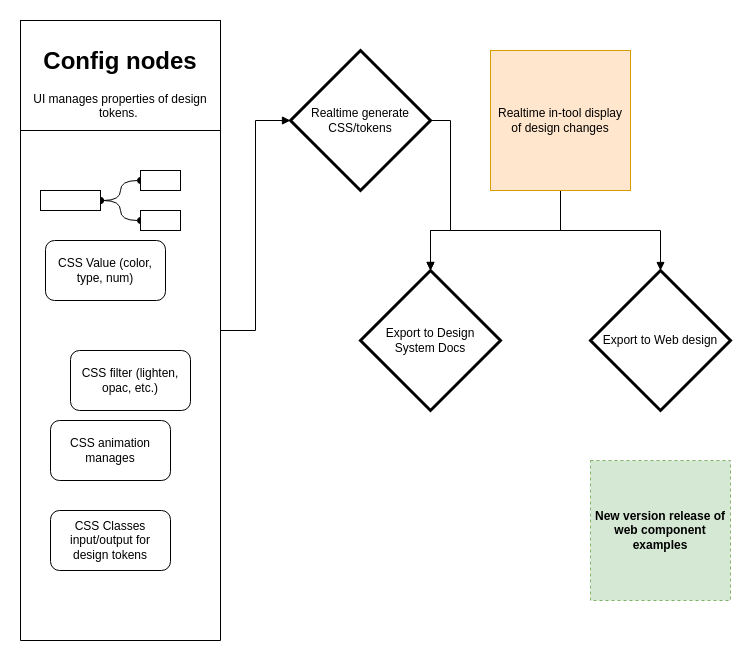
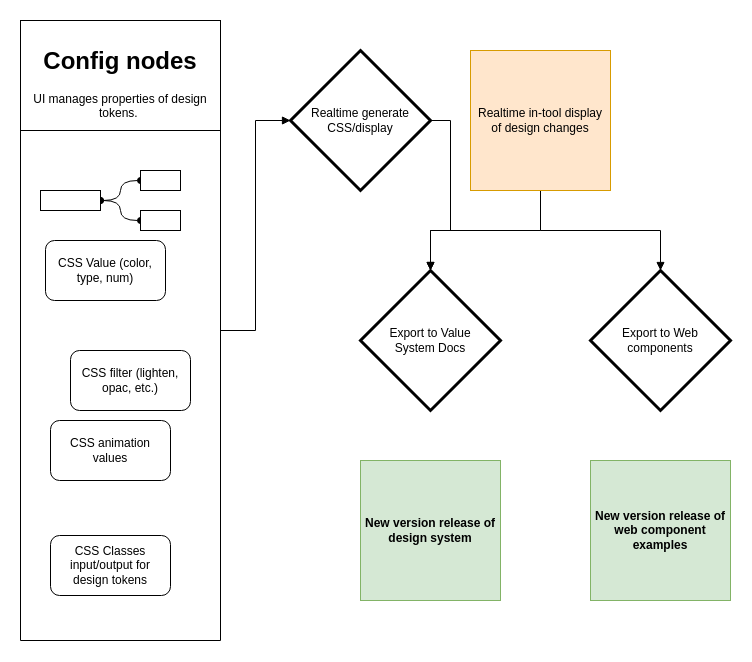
node "Realtime generate CSS/tokens": label "Realtime generate CSS/tokens" -> "Realtime generate CSS/display"
node "Realtime in-tool display of design changes": moved (561, 121) -> (541, 121)
node "Export to Design System Docs": label "Export to Design System Docs" -> "Export to Value System Docs"
node "Export to Web design": label "Export to Web design" -> "Export to Web components"
node "CSS animation manages": label "CSS animation manages" -> "CSS animation values"
node "New version release of design system": added
node "New version release of web component examples": style dashed -> solid
node "CSS Classes input/output for design tokens": moved (111, 541) -> (111, 566)
